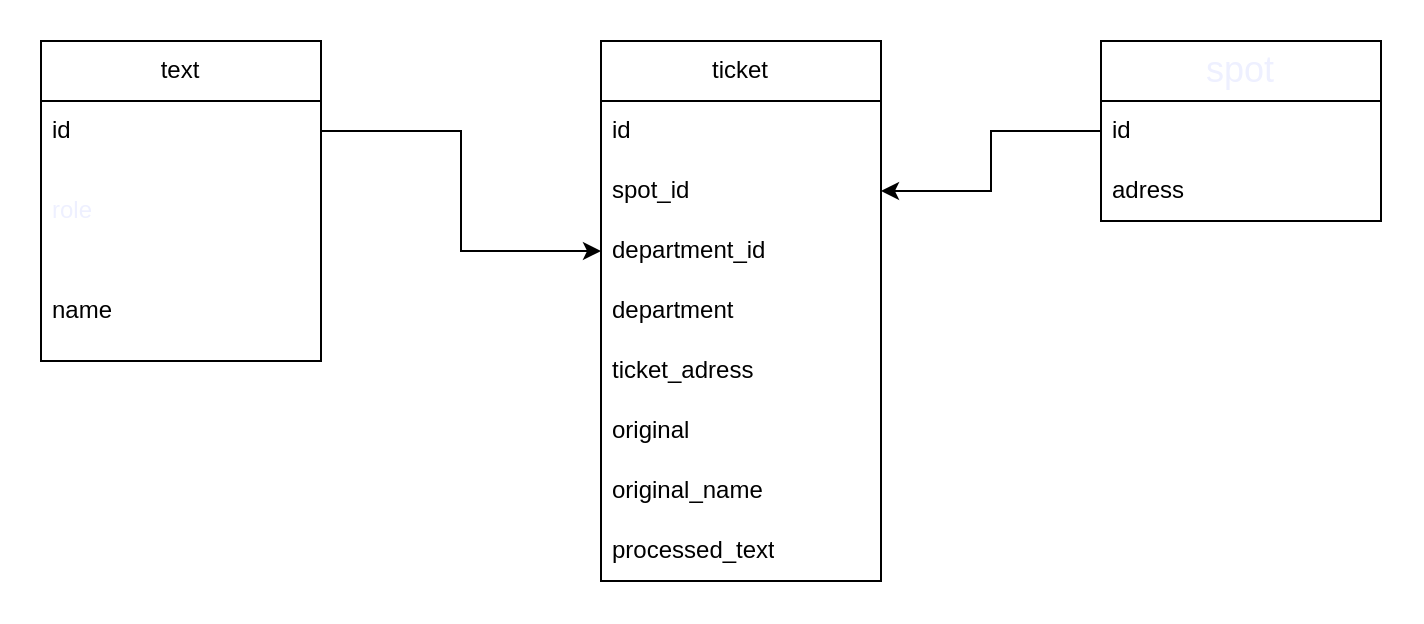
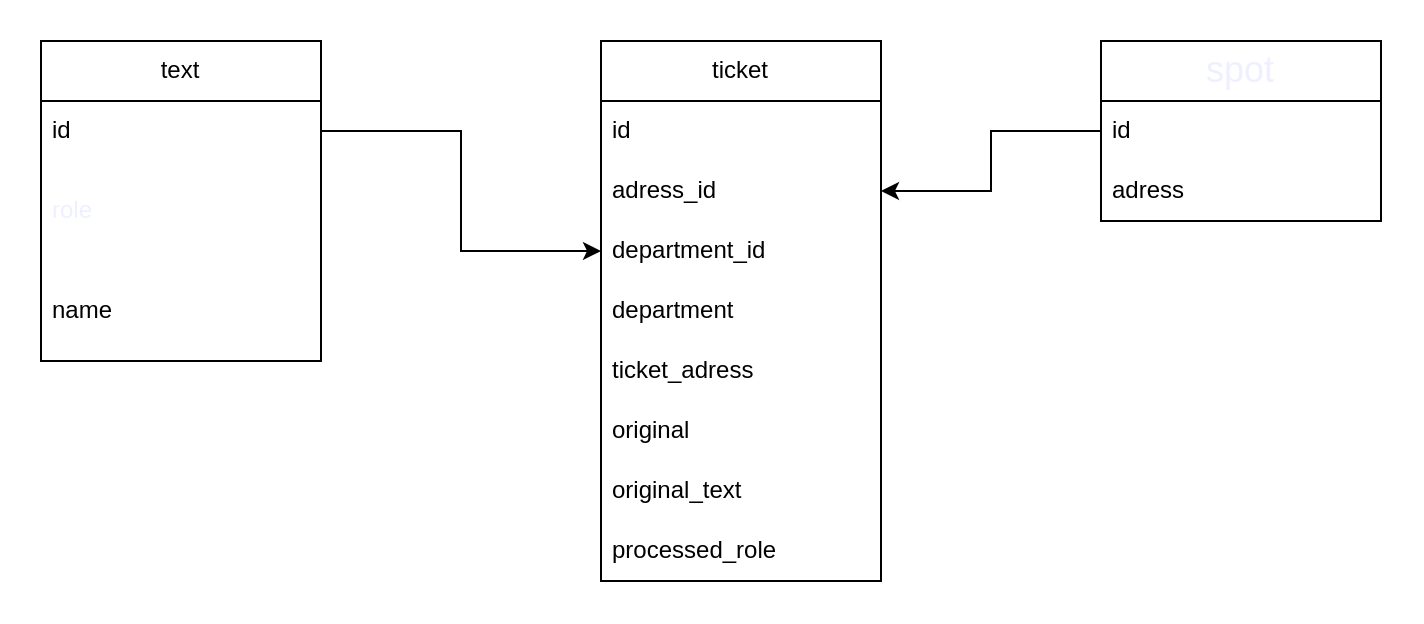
node "spot_id": label "spot_id" -> "adress_id"
node "original_name": label "original_name" -> "original_text"
node "processed_text": label "processed_text" -> "processed_role"
